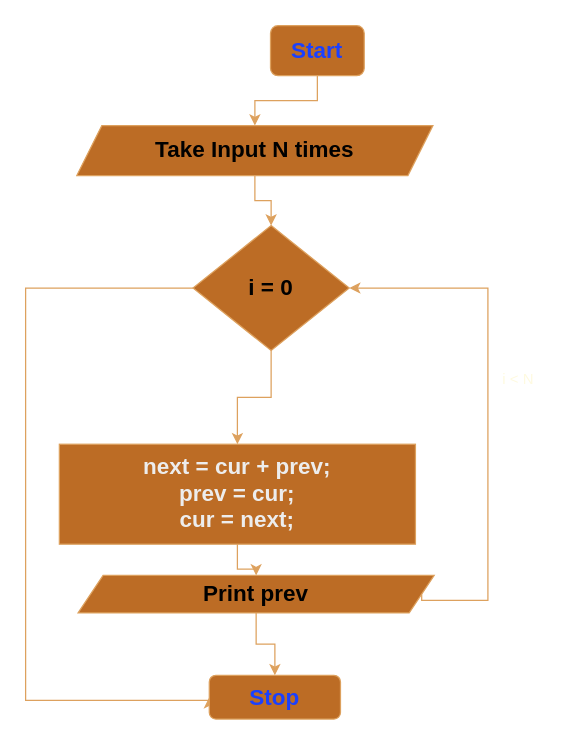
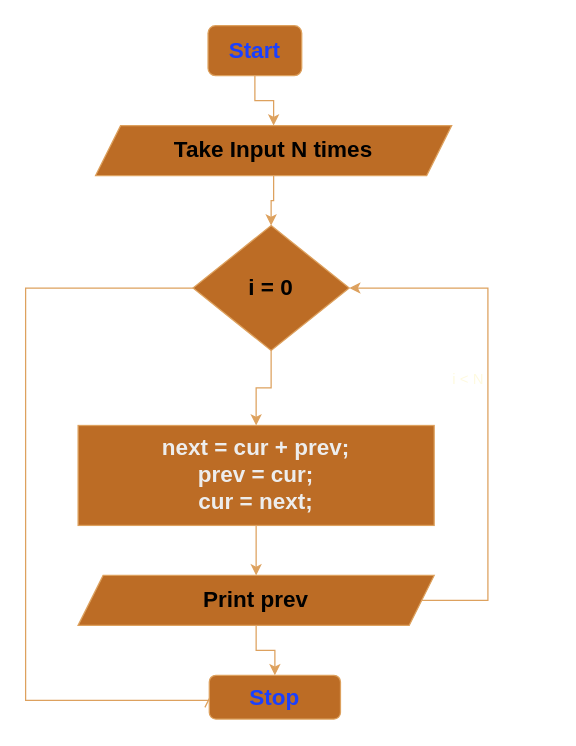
node "Start": moved (318, 51) -> (255, 51)
node "Take Input N times": moved (255, 151) -> (274, 151)
node "i < N": moved (518, 379) -> (468, 379)
node "next = cur + prev; prev = cur; cur = next;": moved (238, 494) -> (256, 476)
node "Print prev": size 356x38 -> 356x50
edge "i = 0" -> "Stop": arrowhead classic -> open
